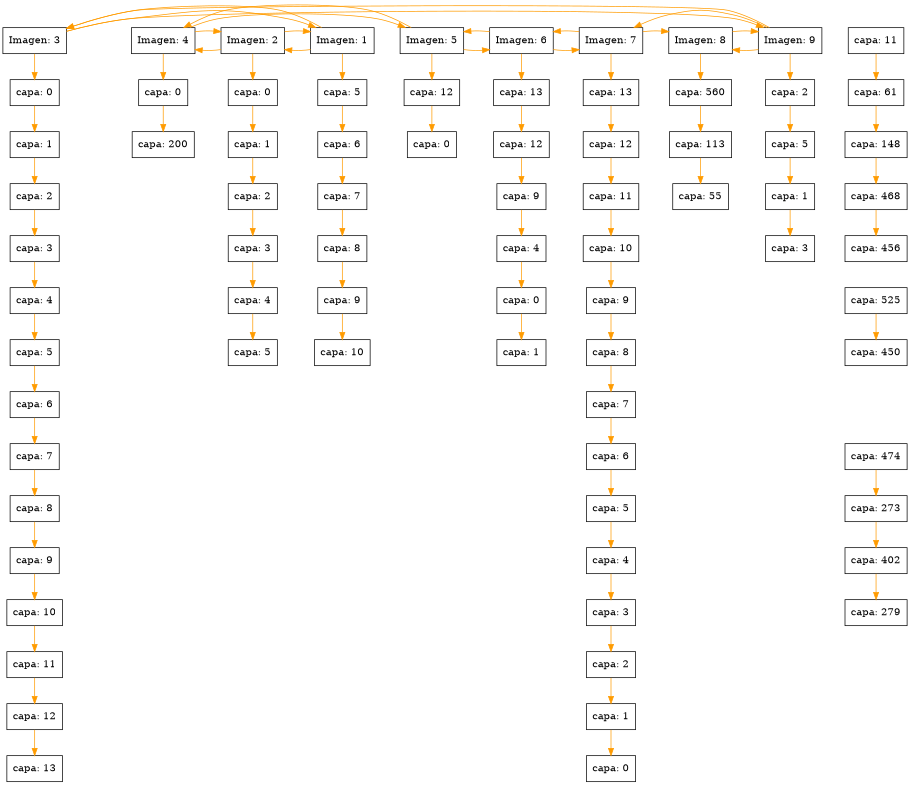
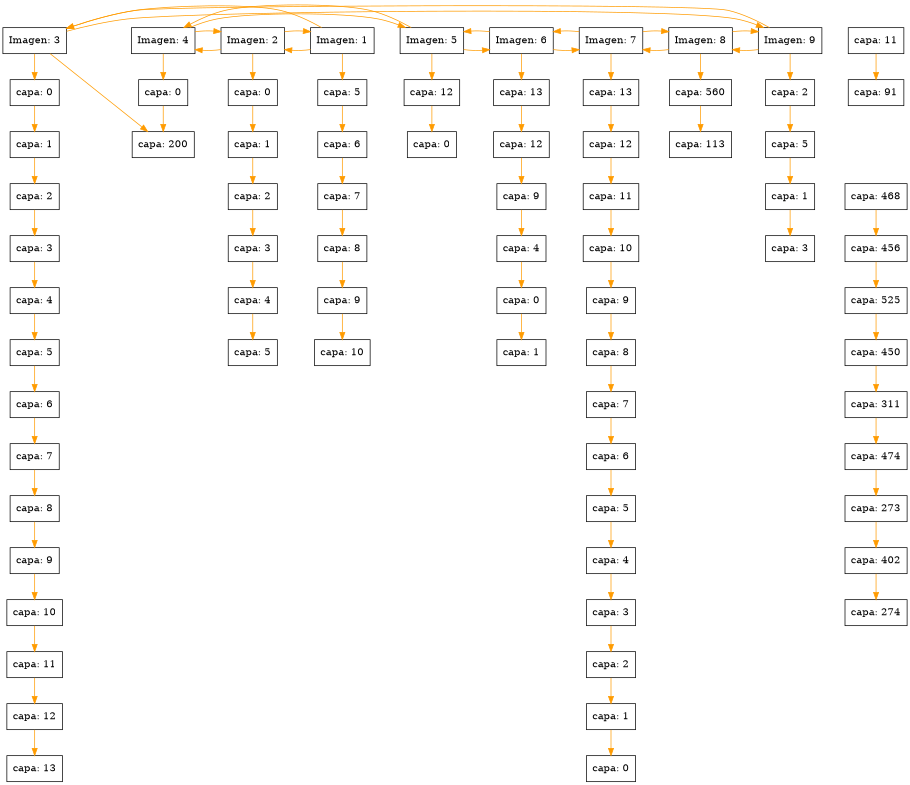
edge "Imagen: 9" -> "Imagen: 7": now "Imagen: 8" -> "Imagen: 7"
edge "Imagen: 3" -> "Imagen: 1": now "Imagen: 3" -> "capa: 200"
node "capa: 61": label "capa: 61" -> "capa: 91"
node "capa: 148": removed
node "capa: 55": removed
edge "capa: 456" -> "capa: 525": added
node "capa: 311": added
node "capa: 279": label "capa: 279" -> "capa: 274"
